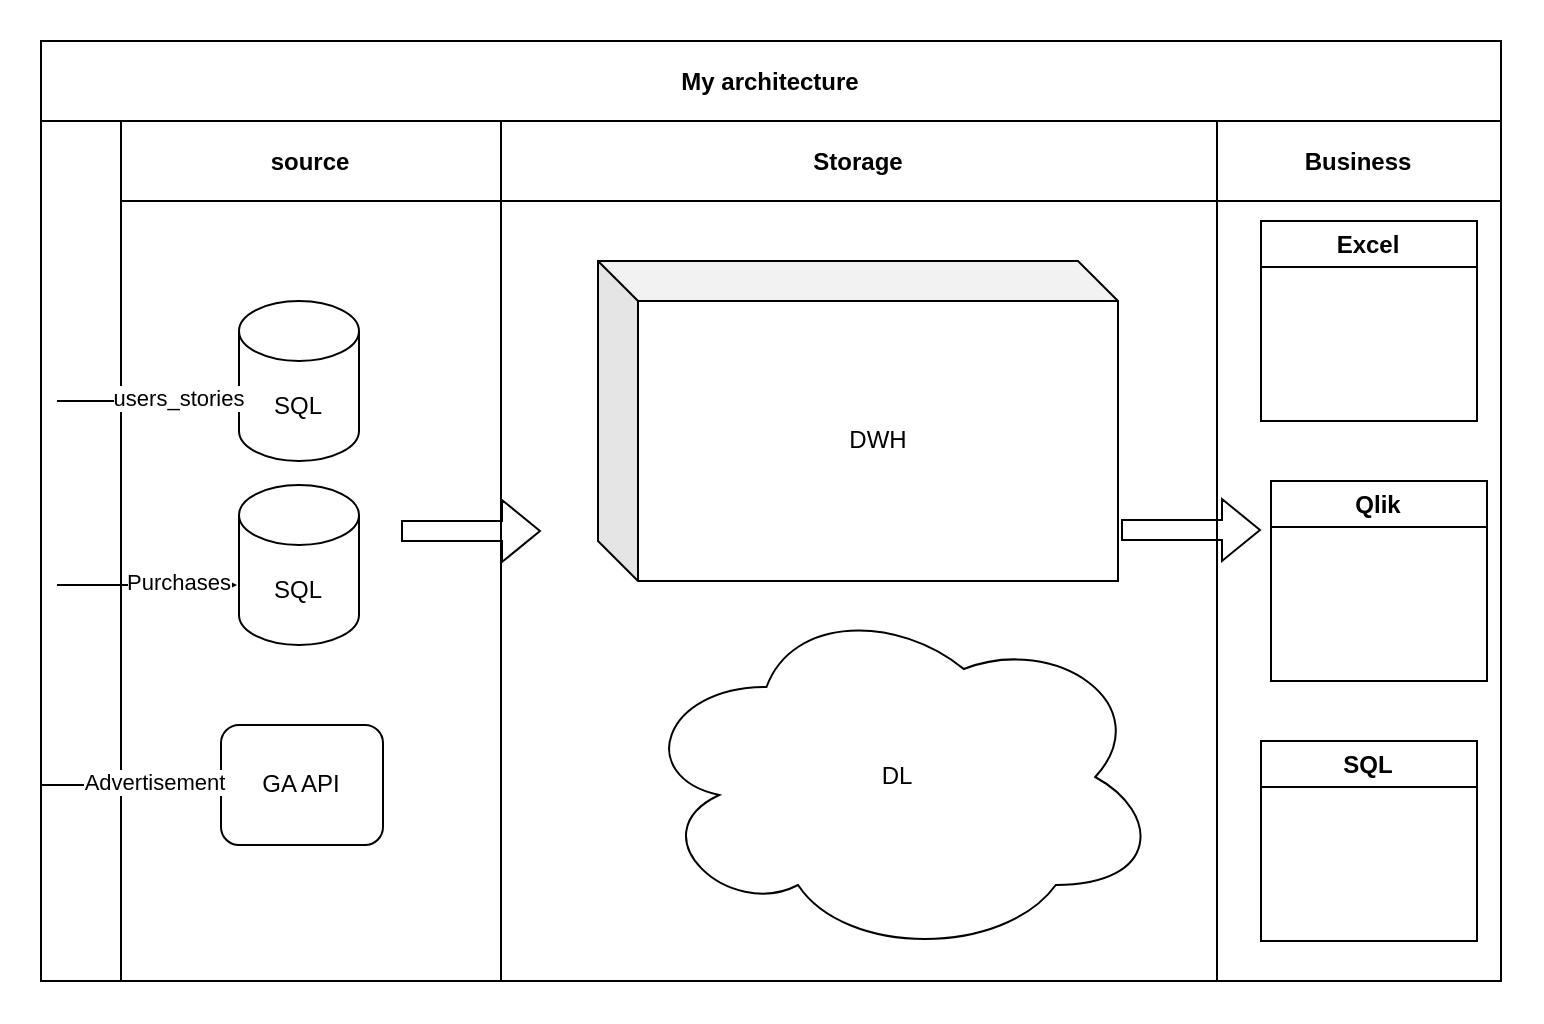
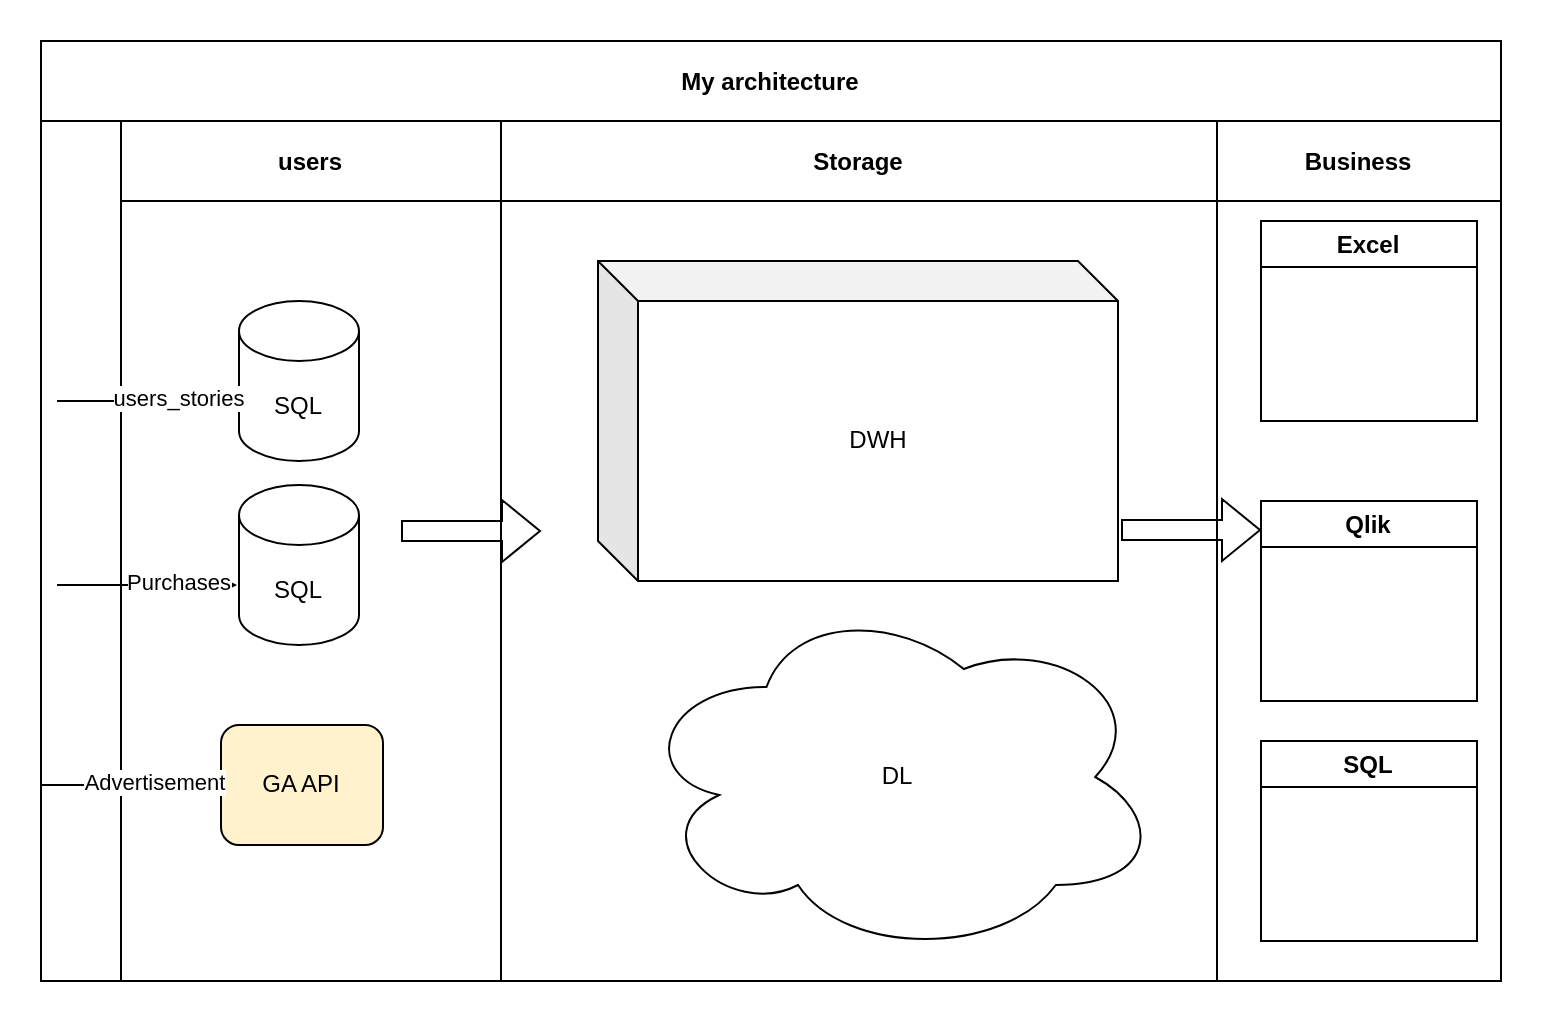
node "source": label "source" -> "users"
node "Qlik": moved (1379, 581) -> (1369, 601)
node "GA API": fillcolor #ffffff -> #fff2cc
